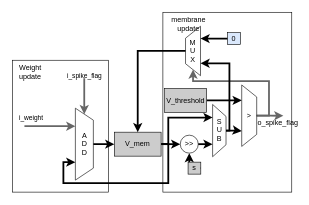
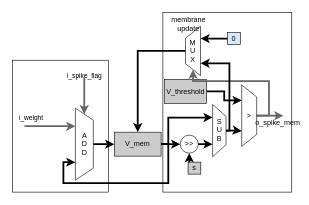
node "Weight update": removed
node "V_threshold": moved (186, 101) -> (186, 92)
node "o_spike_flag": label "o_spike_flag" -> "o_spike_mem"
